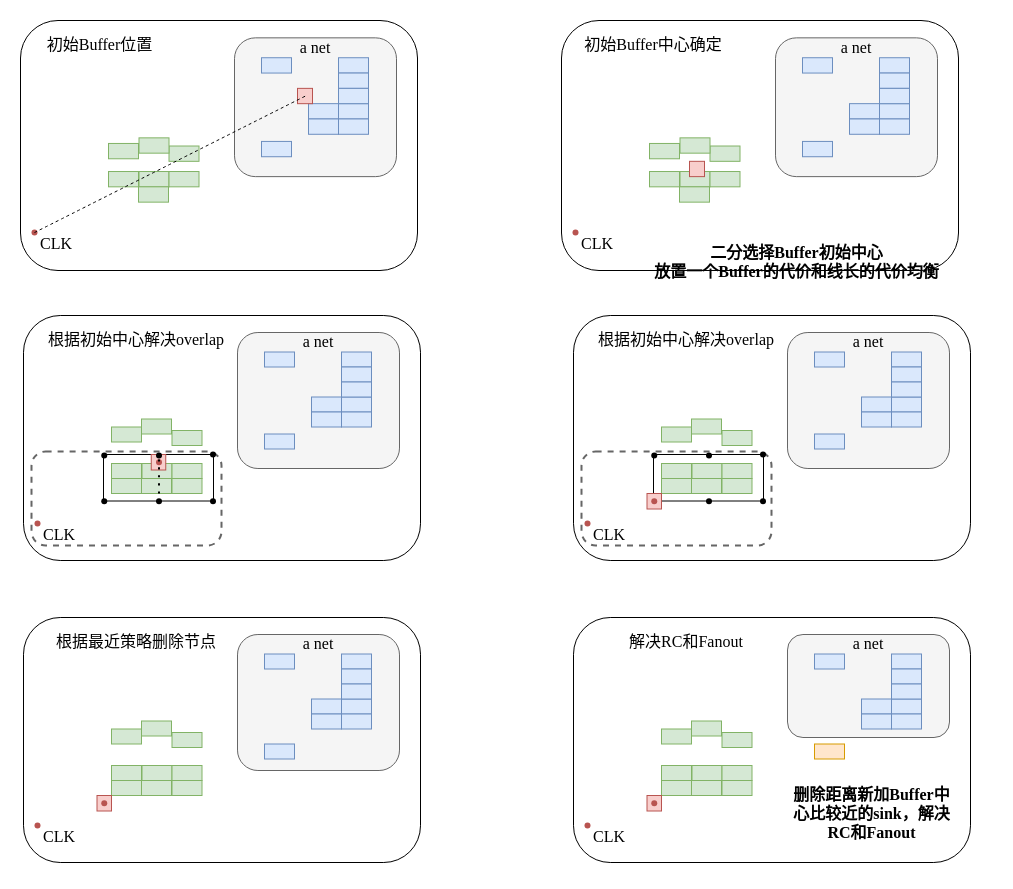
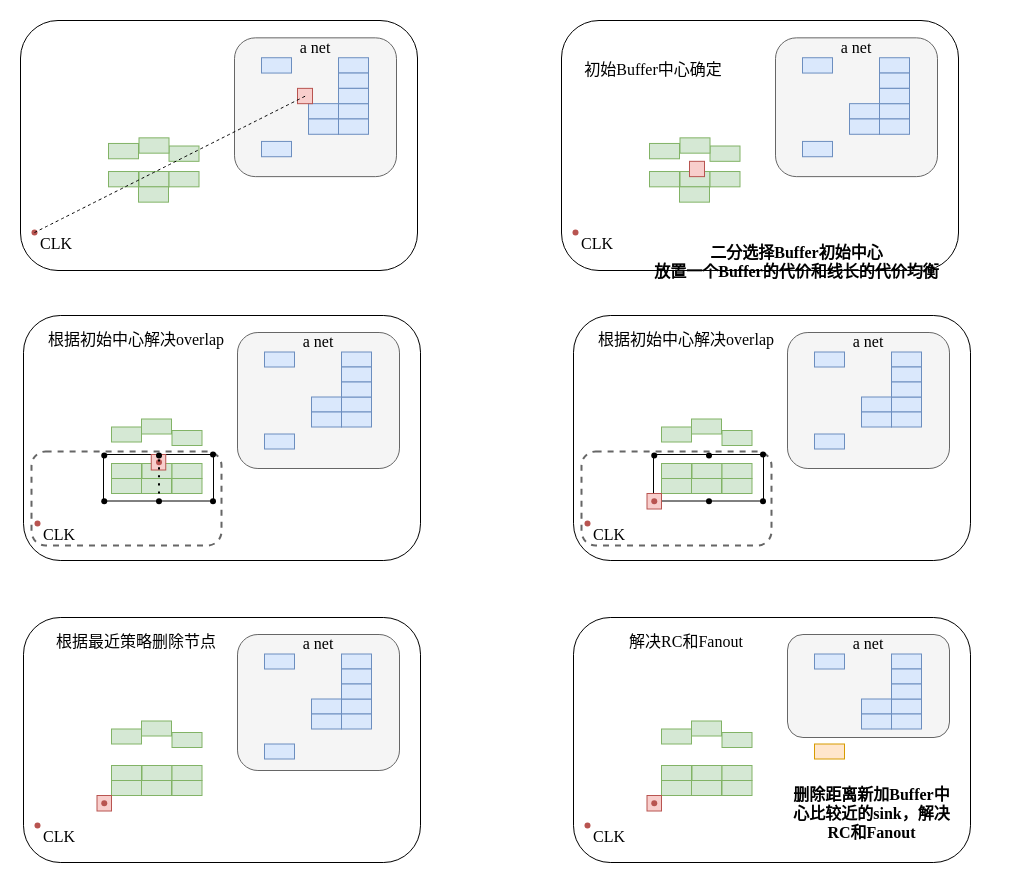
node "初始Buffer位置": removed
node "初始Buffer中心确定": moved (654, 45) -> (654, 70)
